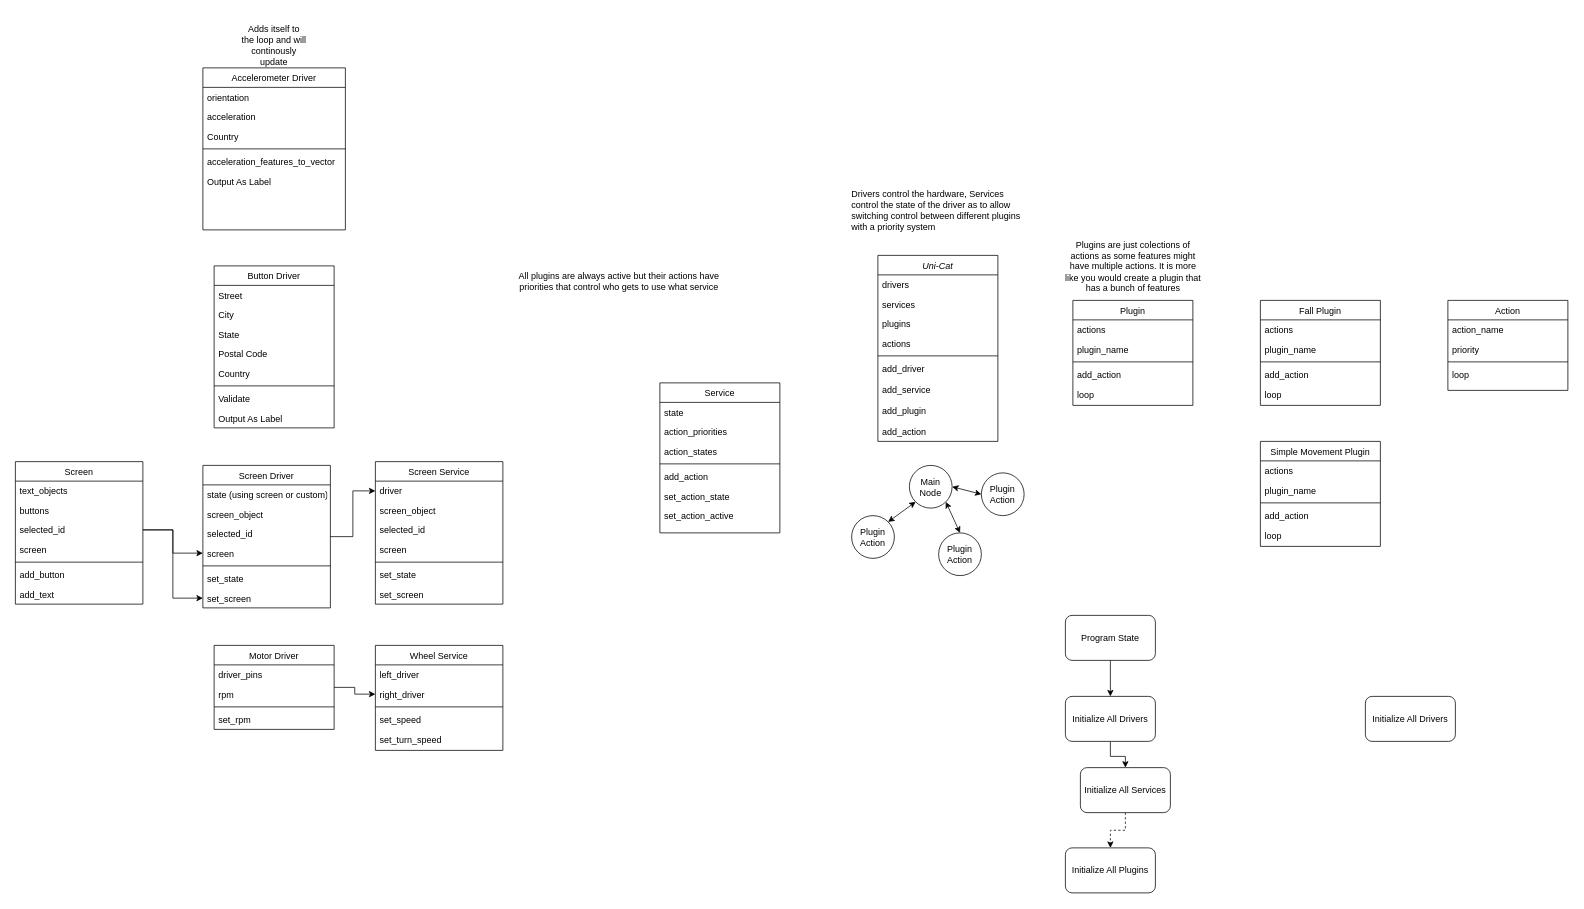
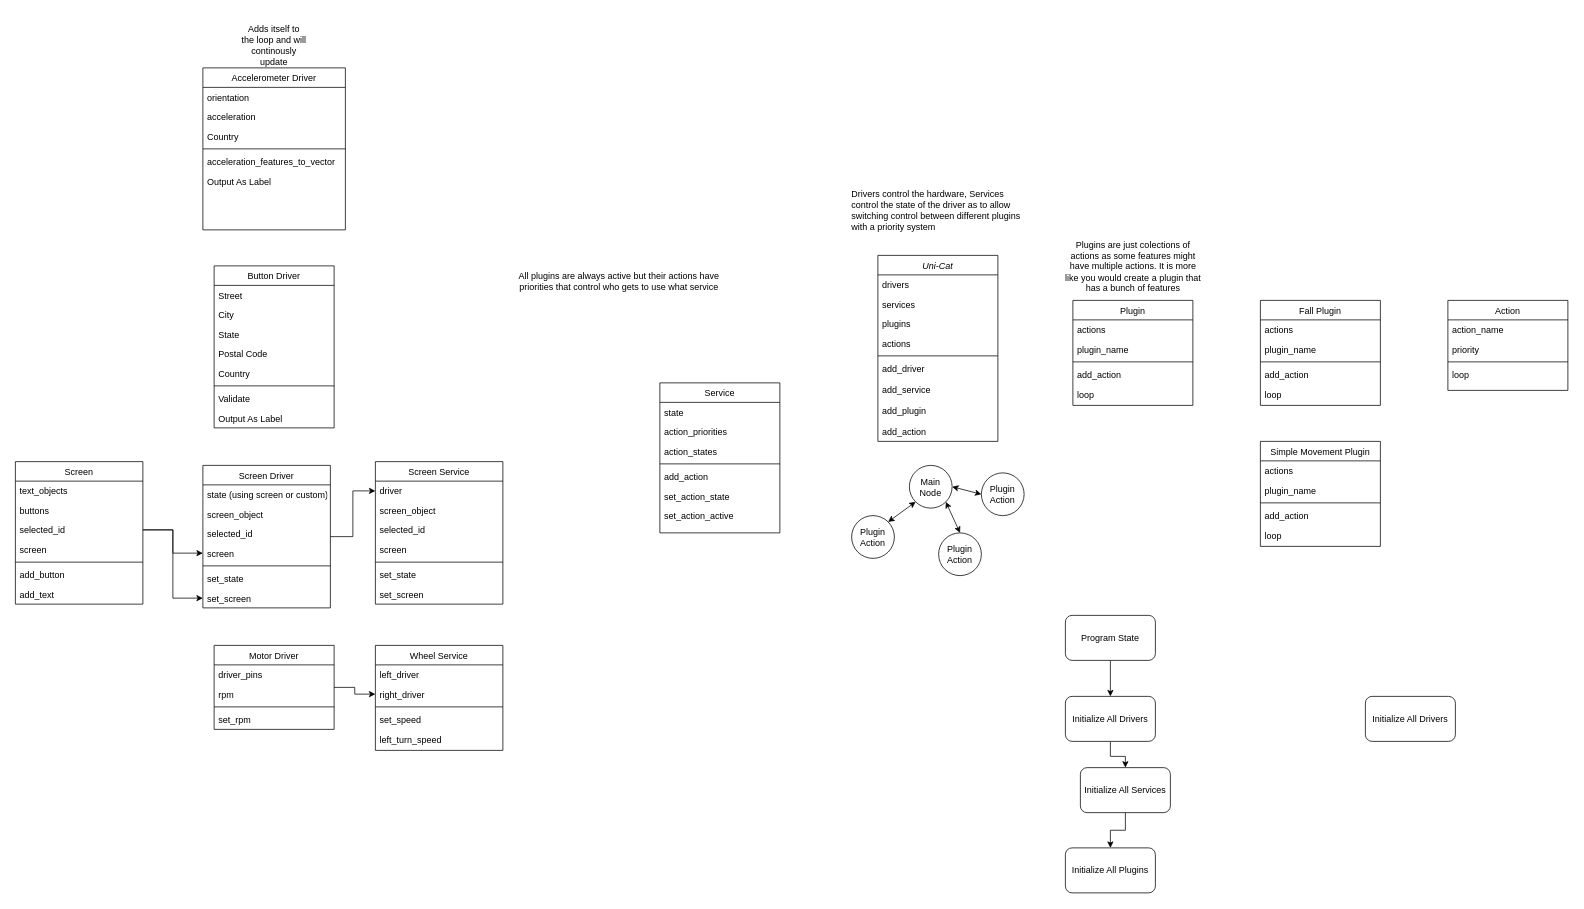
node "set_turn_speed": label "set_turn_speed" -> "left_turn_speed"
edge "Initialize All Services" -> "Initialize All Plugins": style dashed -> solid
